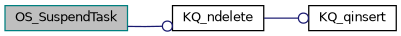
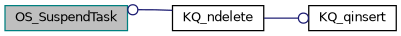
edge "OS_SuspendTask" -> "KQ_ndelete": reversed
